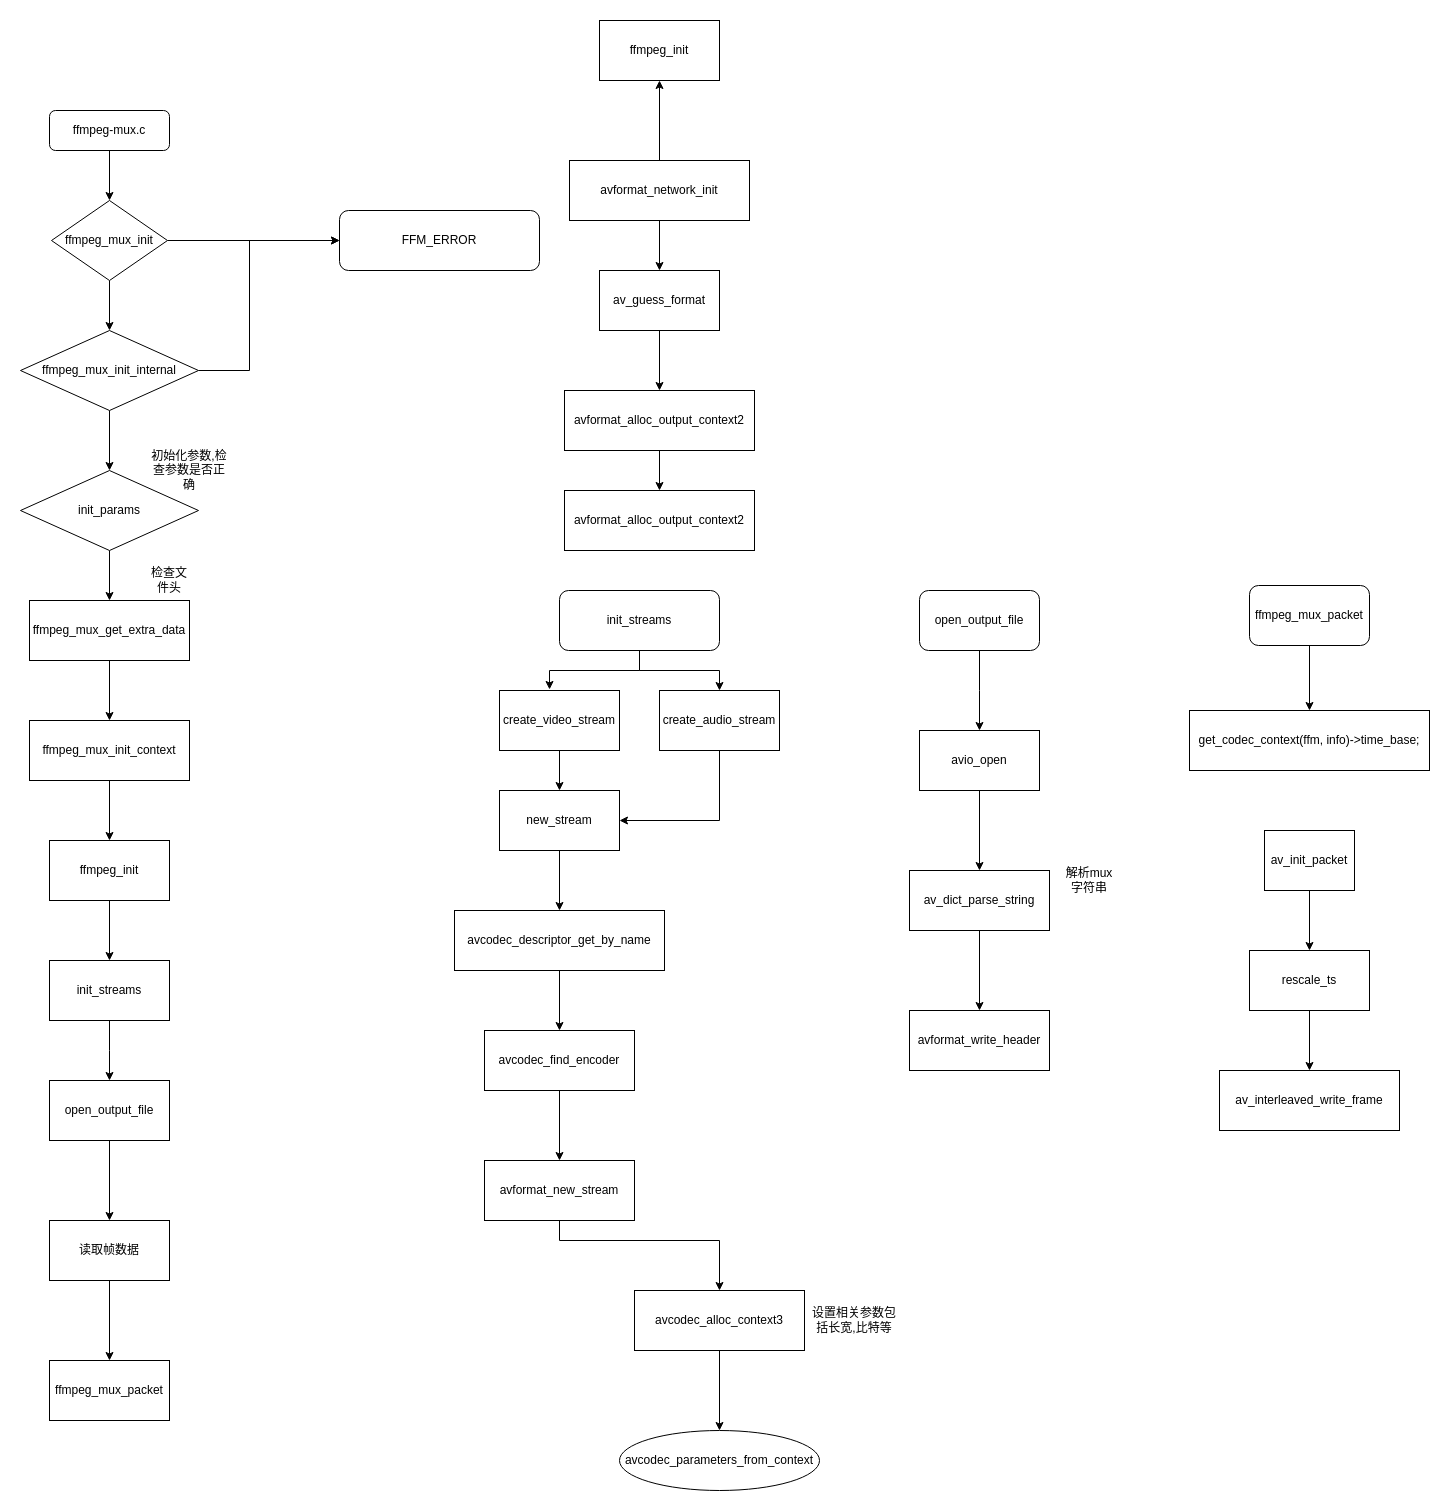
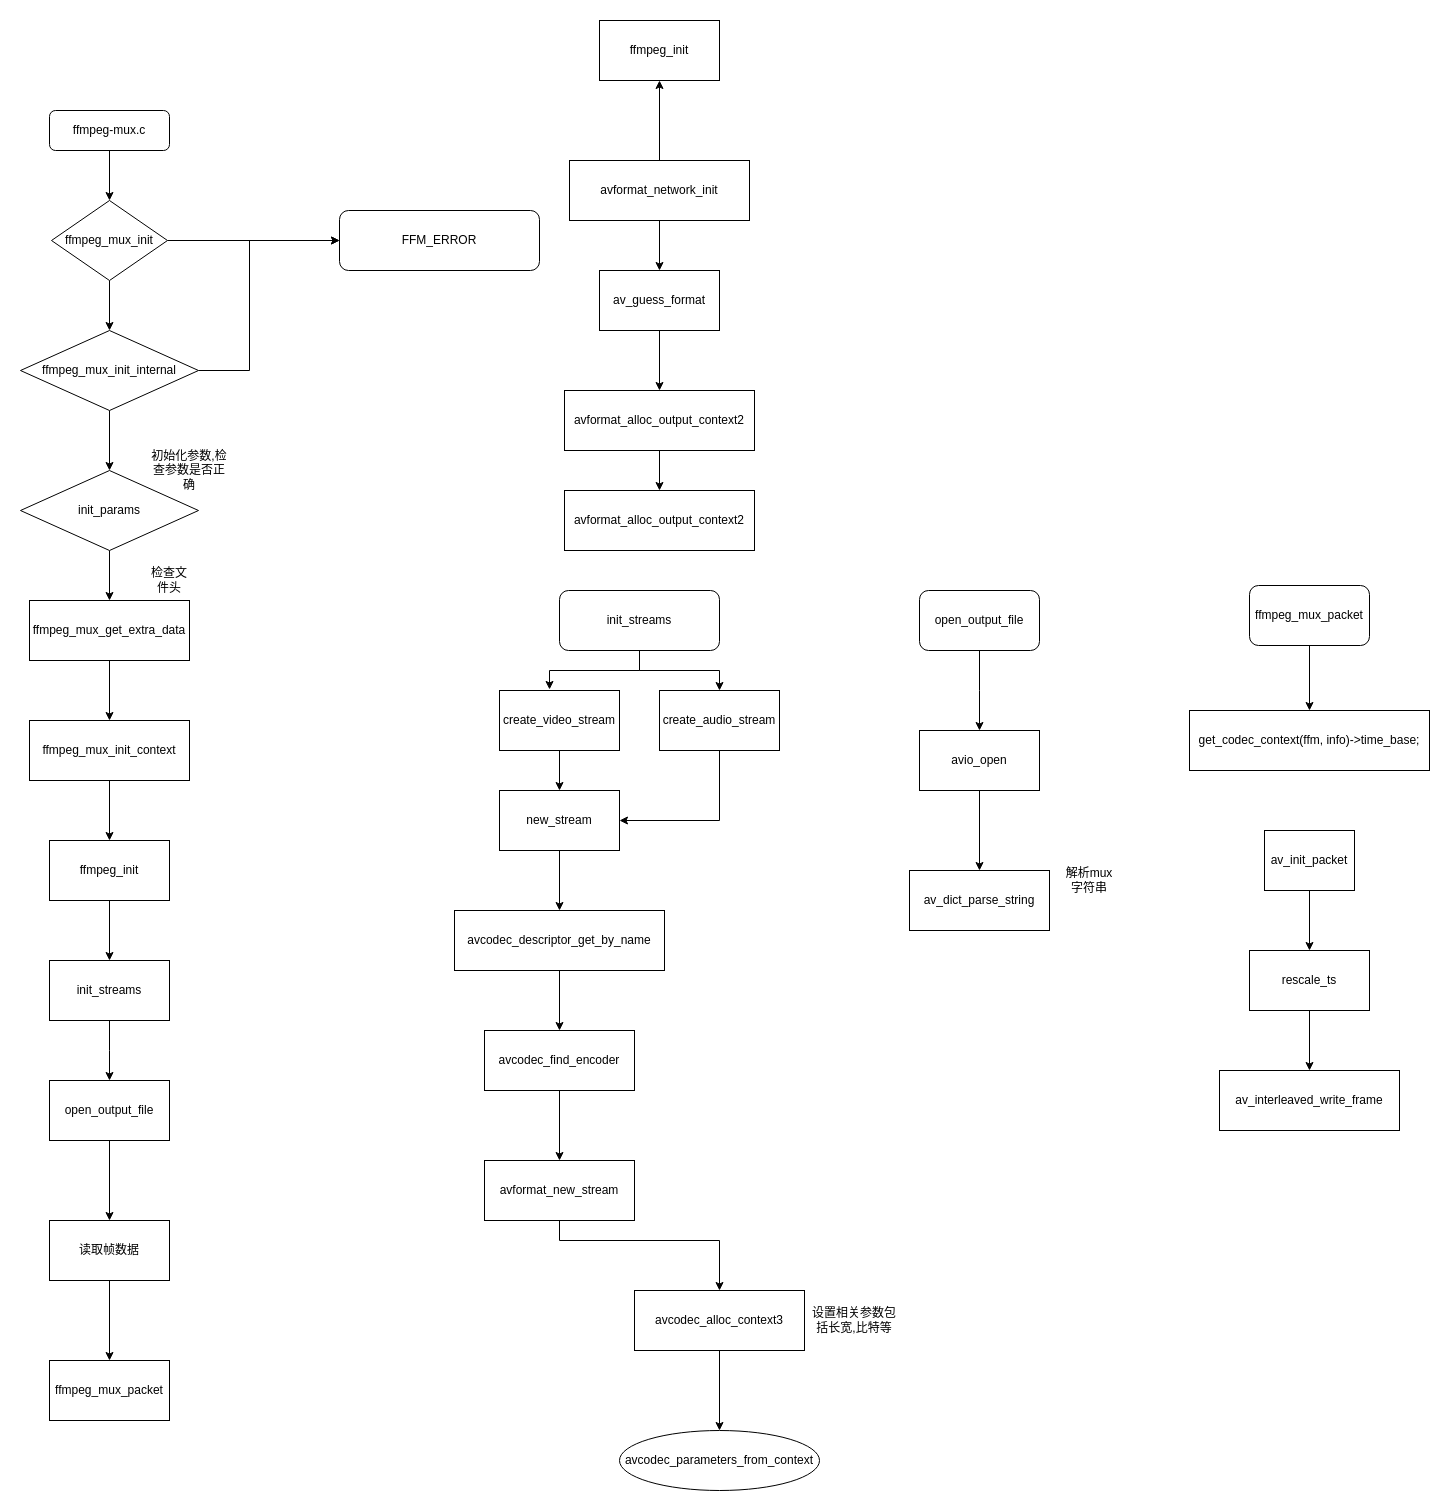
edge "av_dict_parse_string" -> "avformat_write_header": removed
node "avformat_write_header": removed
